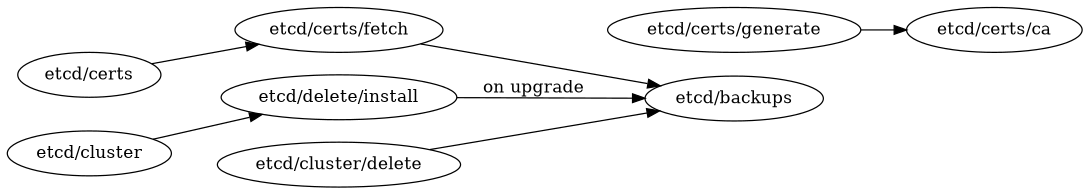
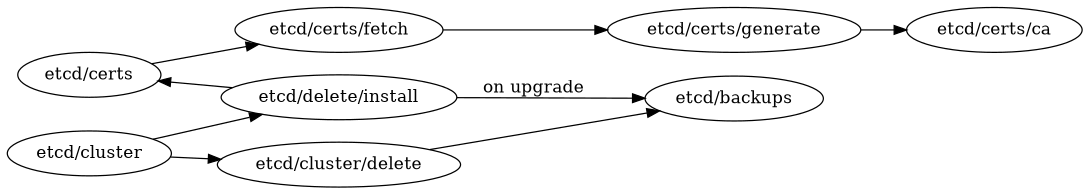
edge "etcd/certs/fetch" -> "etcd/backups": now "etcd/certs/fetch" -> "etcd/certs/generate"
edge "etcd/delete/install" -> "etcd/certs": added
edge "etcd/cluster" -> "etcd/cluster/delete": added
